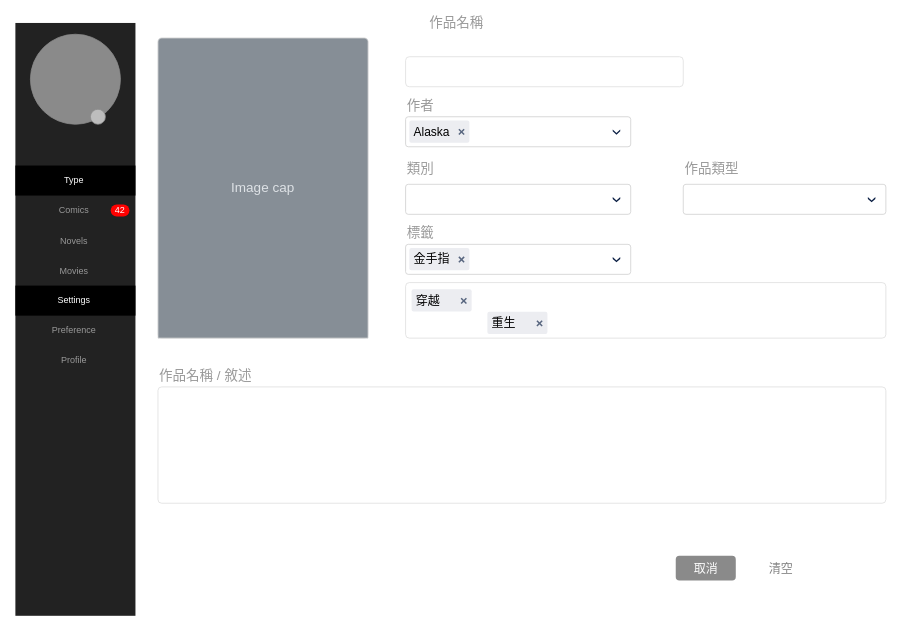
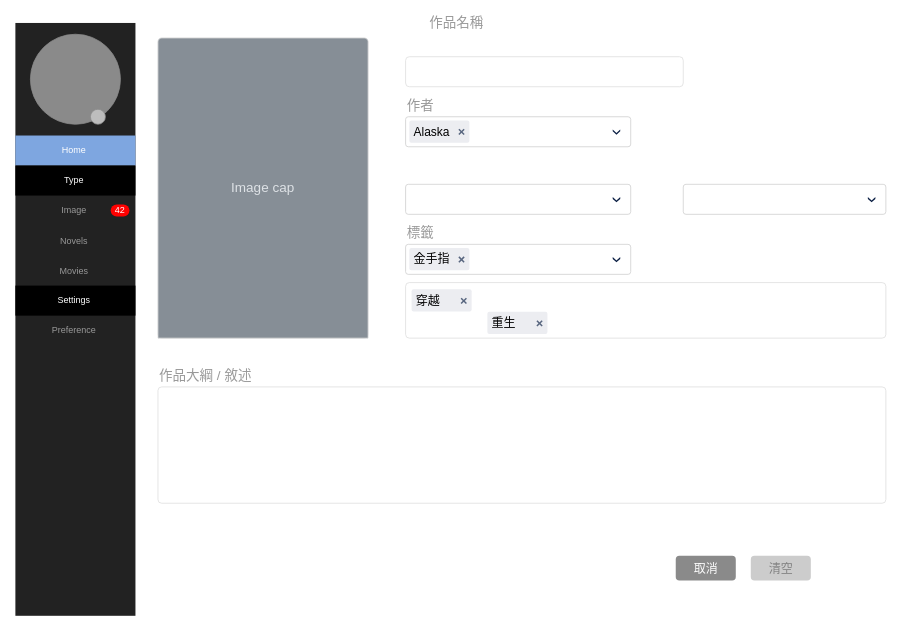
node "Home": added
node "類別": removed
node "作品類型": removed
node "Comics": label "Comics" -> "Image"
node "Profile": removed
node "作品名稱 / 敘述": label "作品名稱 / 敘述" -> "作品大綱 / 敘述"
node "清空": fillcolor #ffffff -> #cccccc
